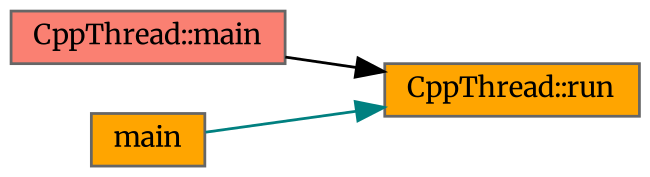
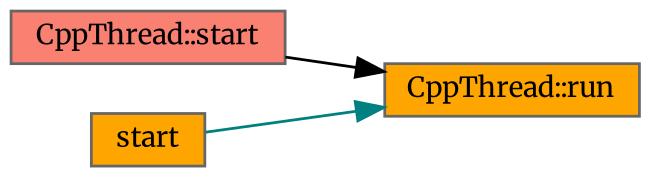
node "CppThread::main": label "CppThread::main" -> "CppThread::start"
node "main": label "main" -> "start"
